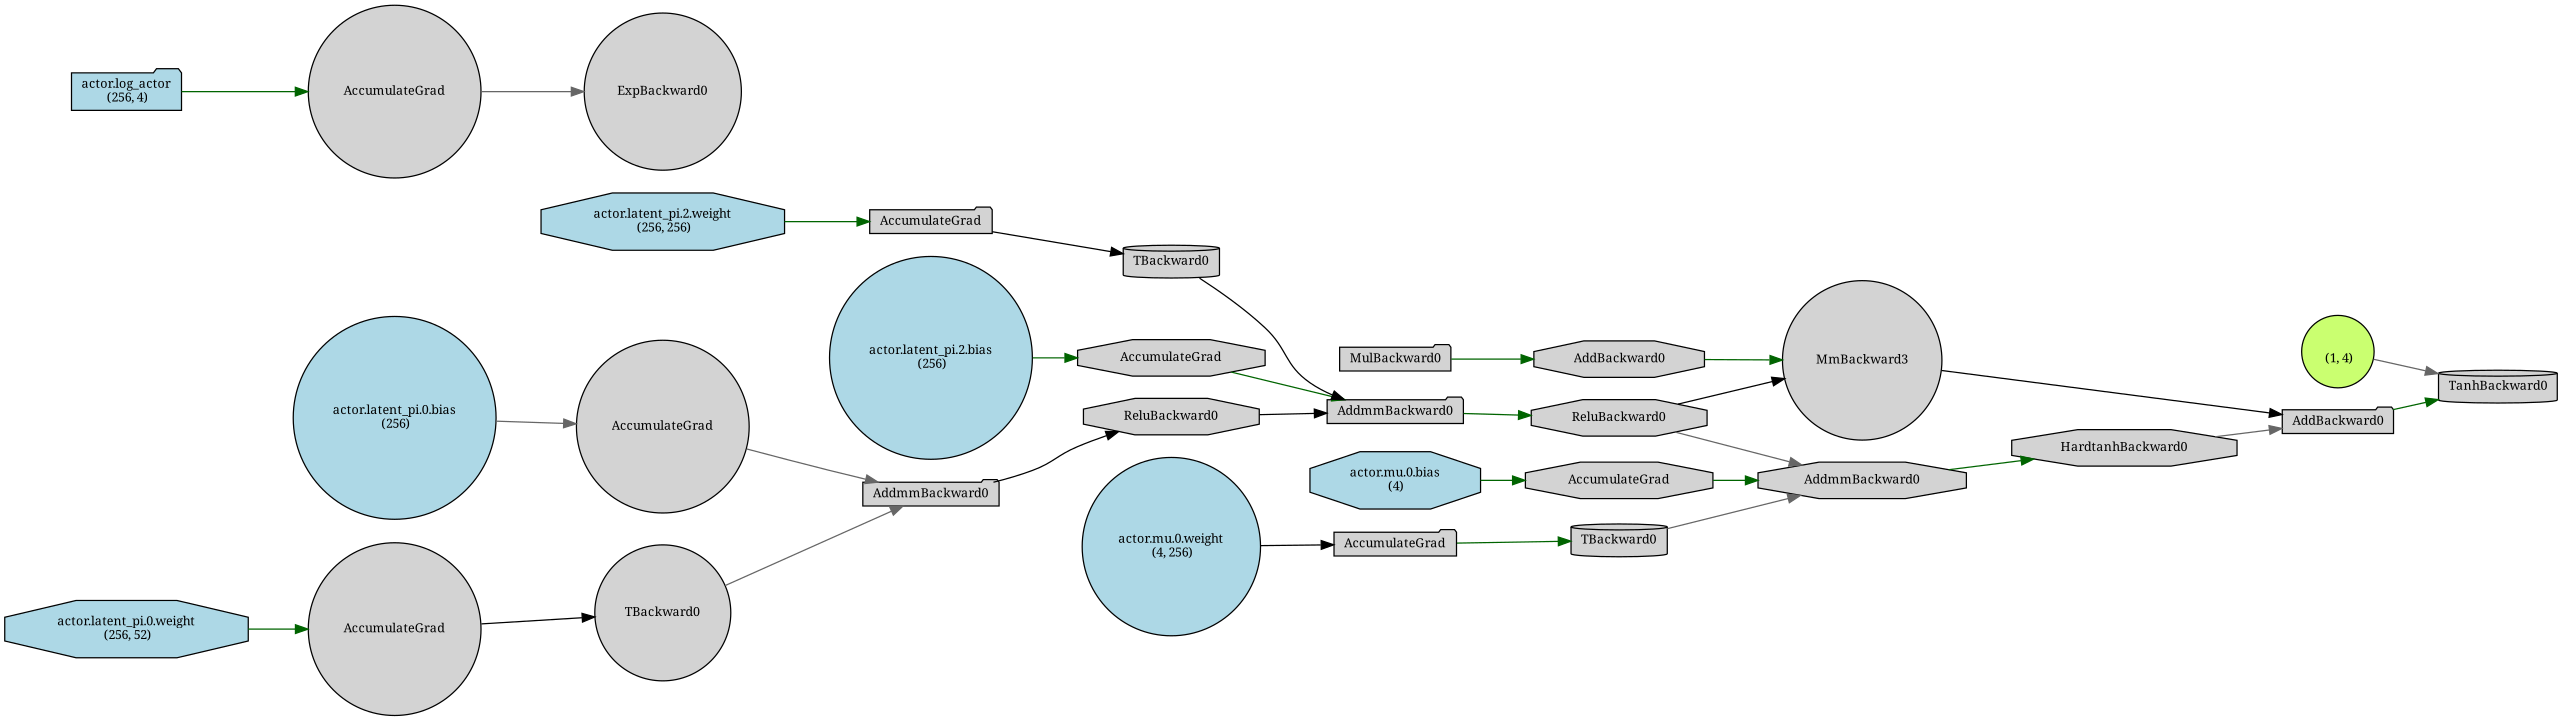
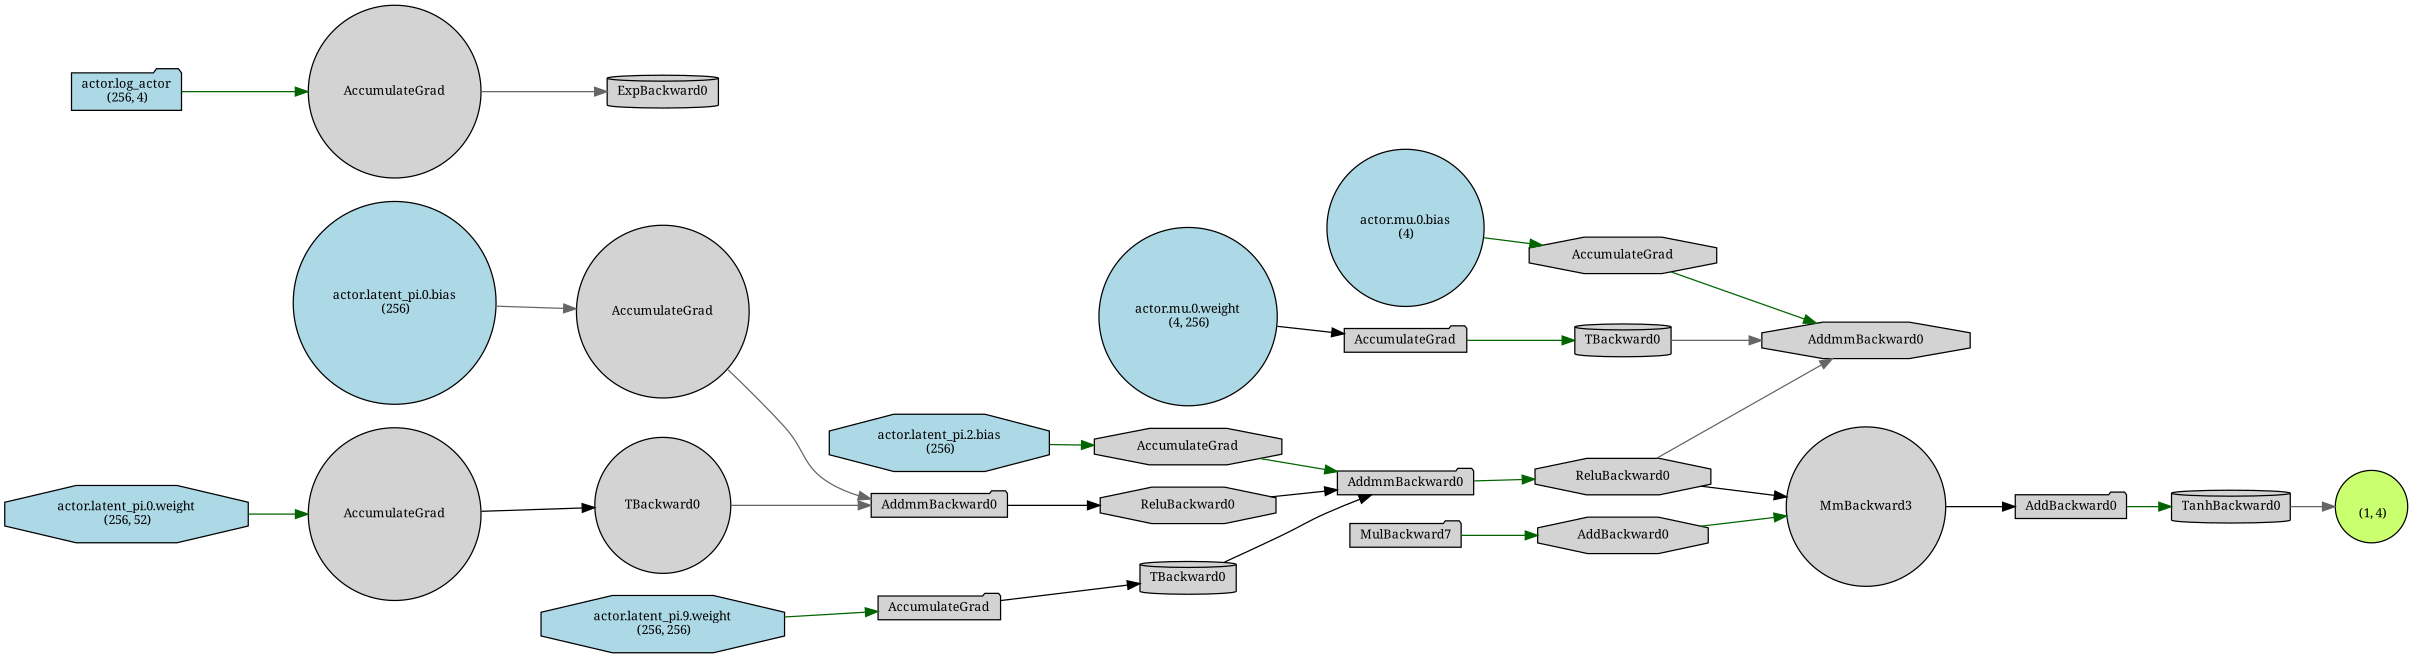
node "ExpBackward0": shape circle -> cylinder
node "actor.latent_pi.2.weight (256, 256)": label "actor.latent_pi.2.weight (256, 256)" -> "actor.latent_pi.9.weight (256, 256)"
node "actor.latent_pi.2.bias (256)": shape circle -> octagon
node "MulBackward0": label "MulBackward0" -> "MulBackward7"
edge "(1, 4)" -> "TanhBackward0": reversed
node "HardtanhBackward0": removed
node "actor.mu.0.bias (4)": shape octagon -> circle
